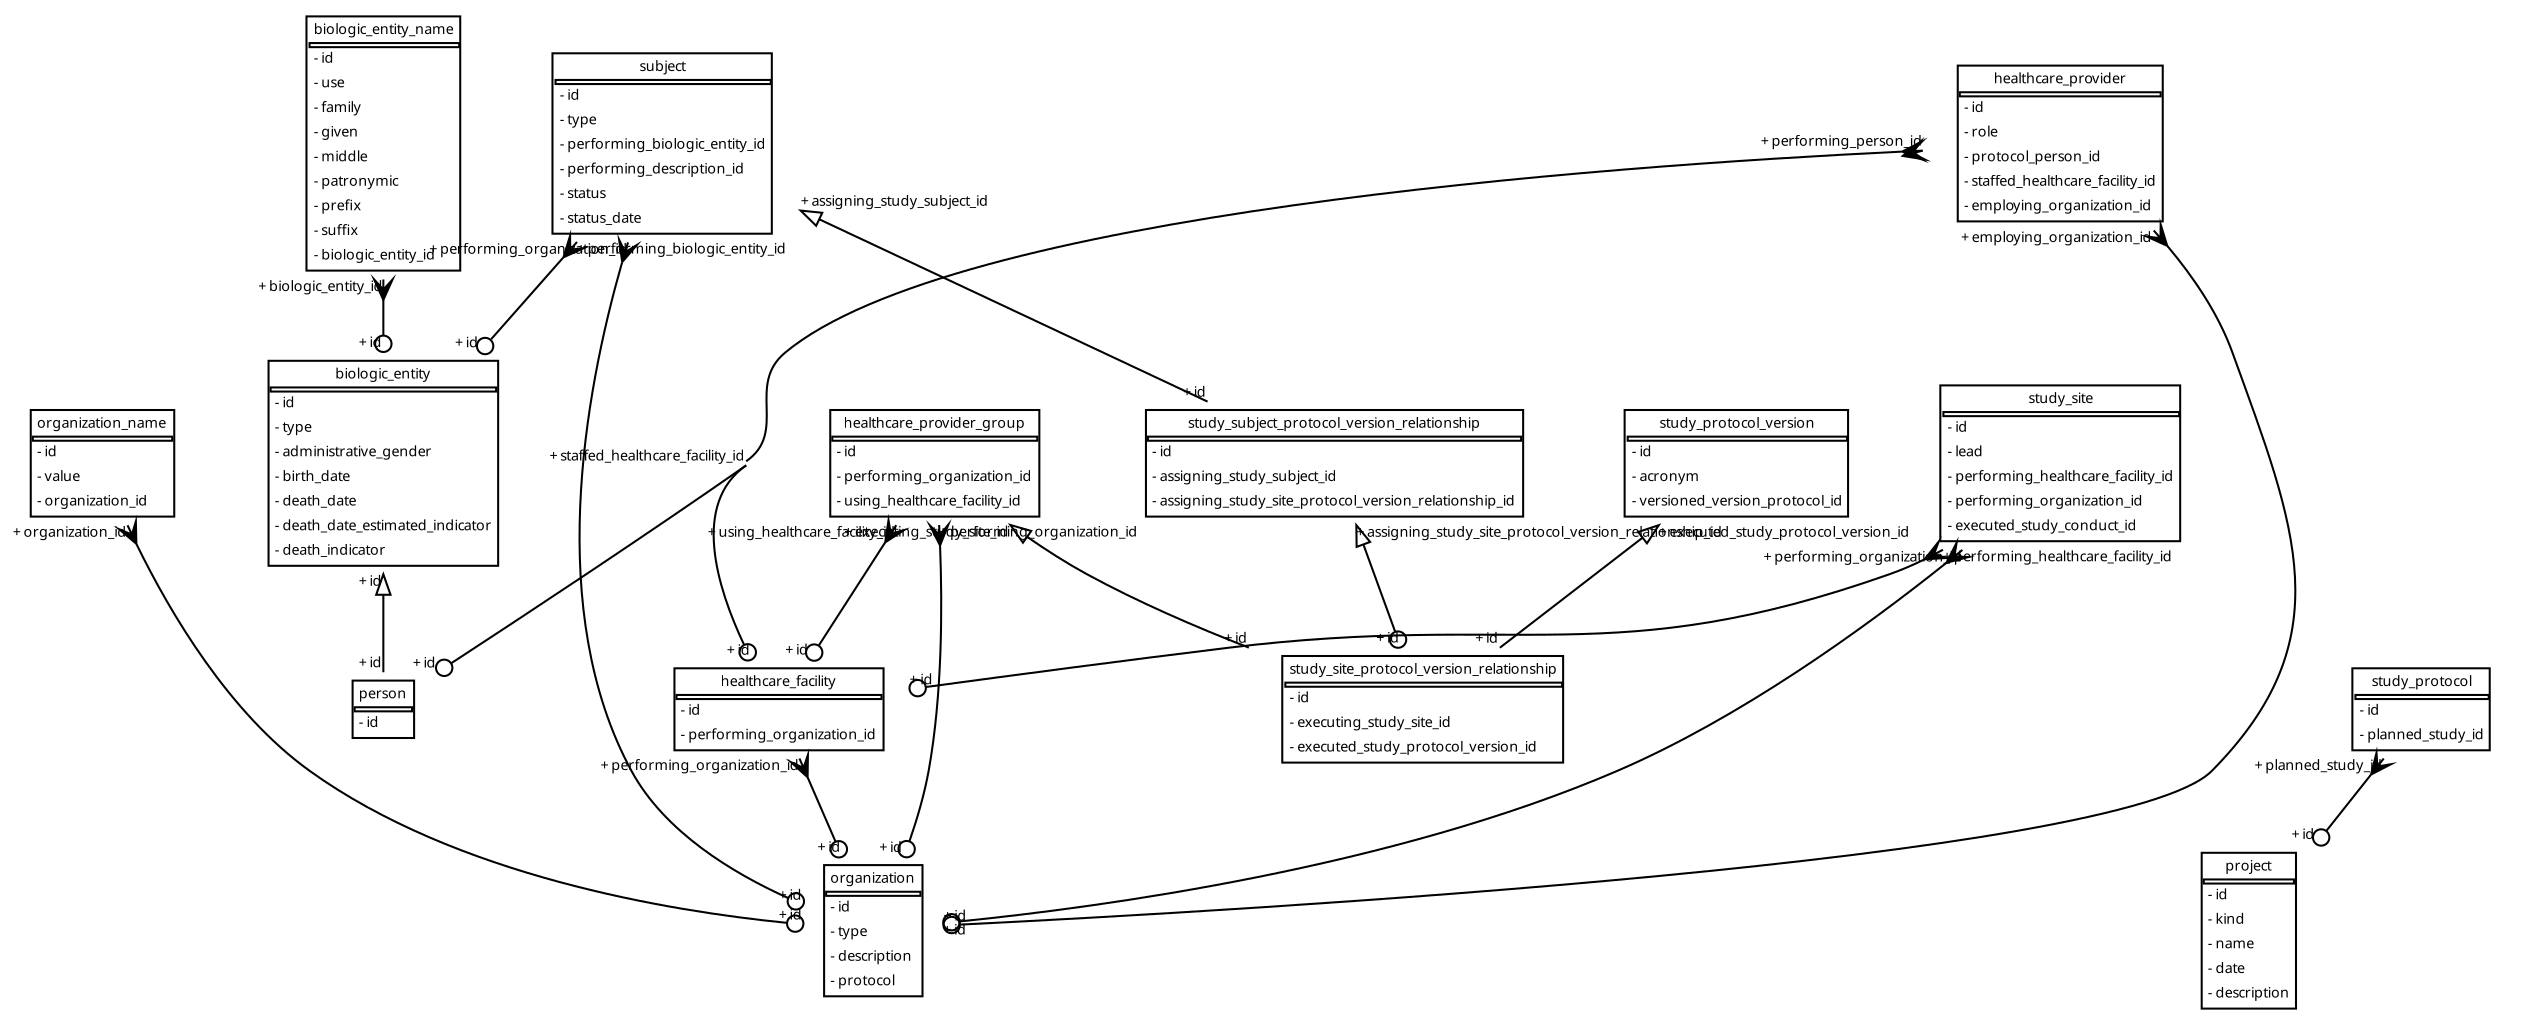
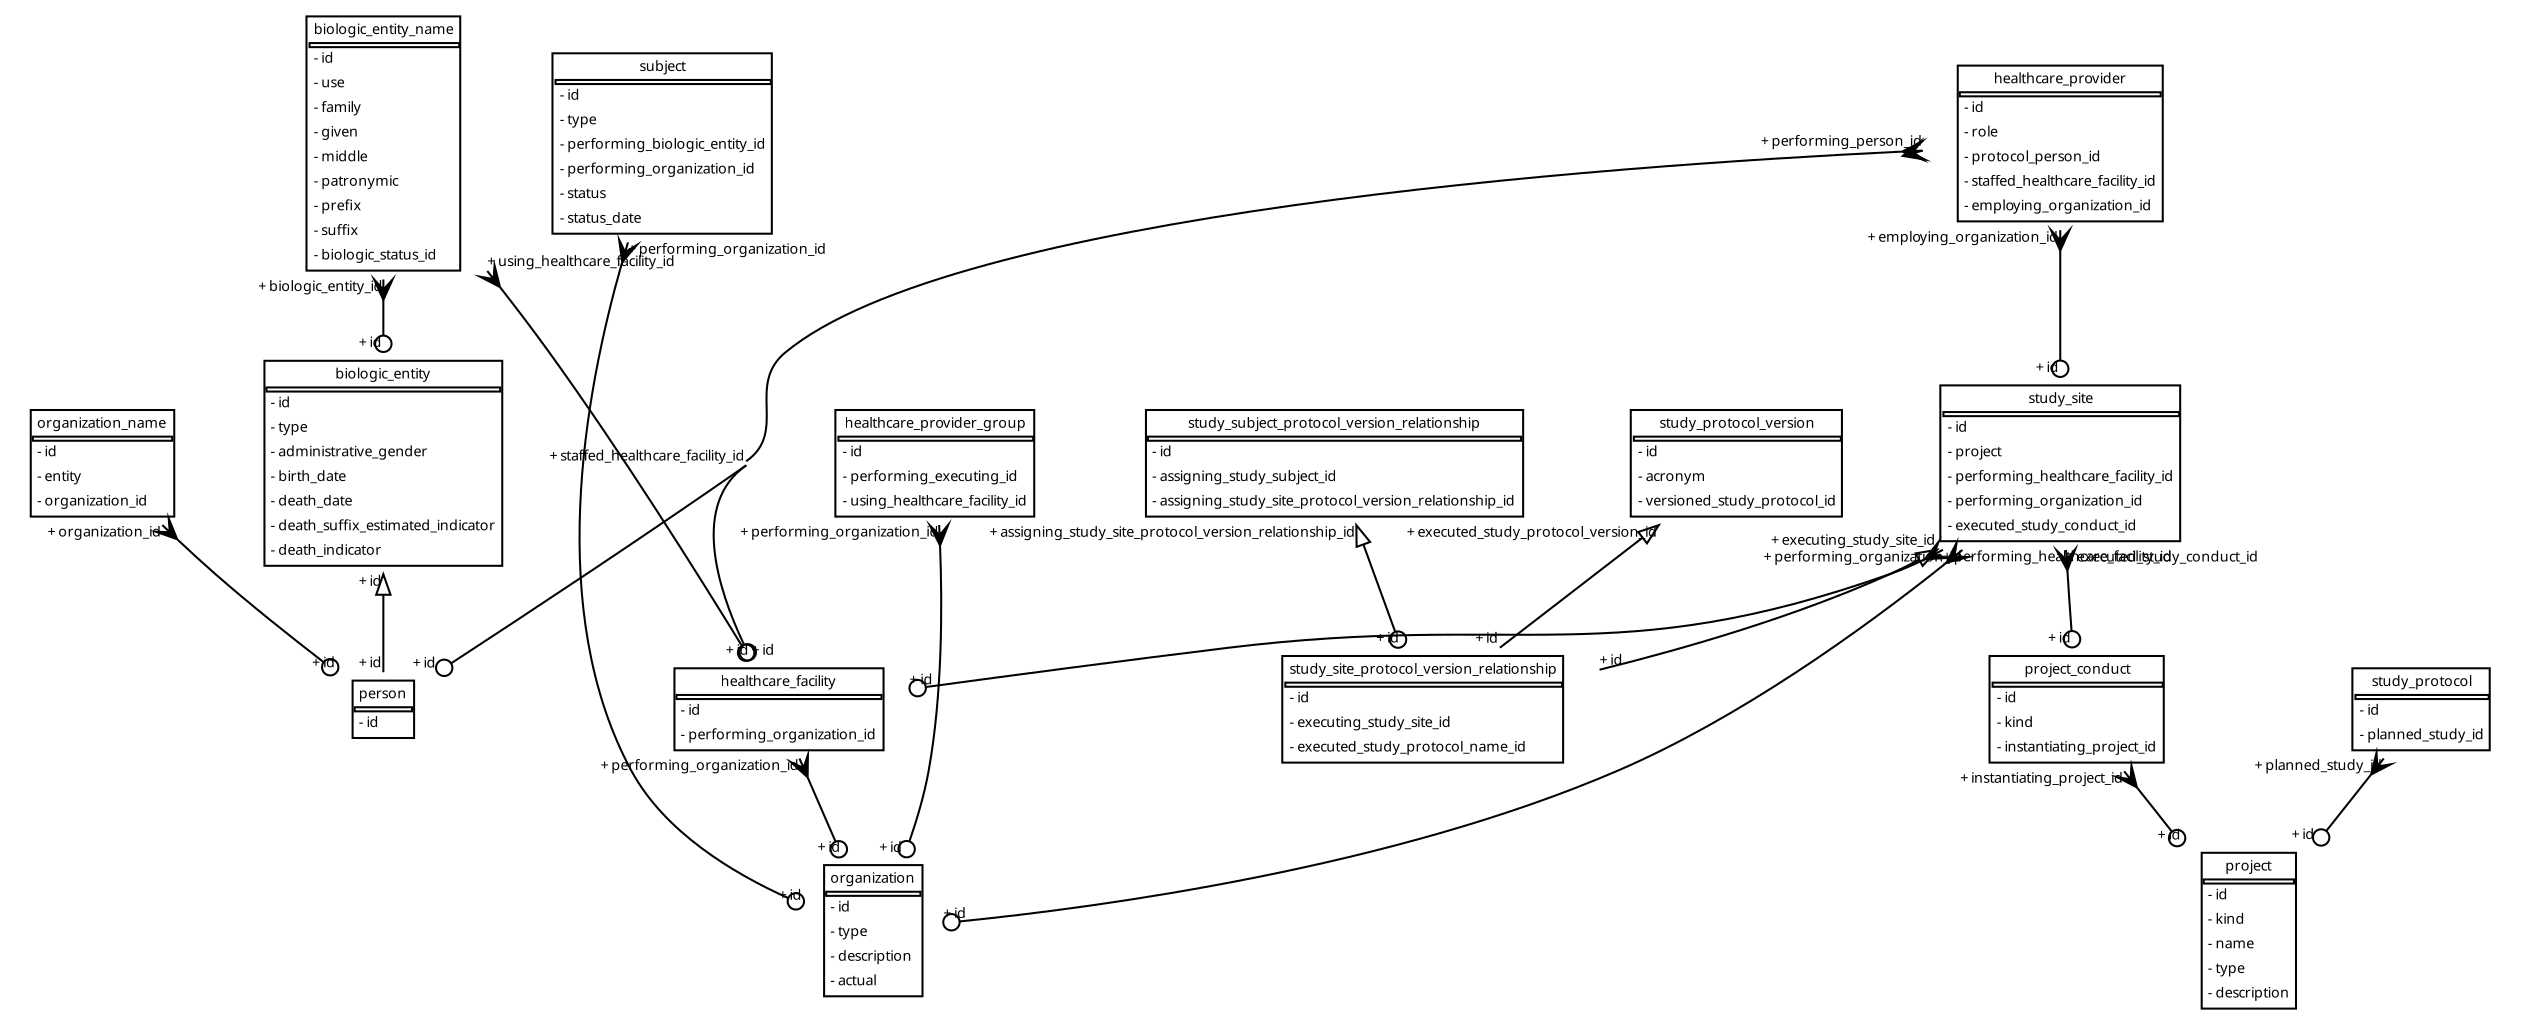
node "subject": text "- performing_description_id" -> "- performing_organization_id"
node "biologic_entity_name": text "- biologic_entity_id" -> "- biologic_status_id"
edge "subject" -- "biologic_entity": removed
edge "subject" -- "study_subject_protocol_version_relationship": removed
node "study_site": text "- lead" -> "- project"
node "organization_name": text "- value" -> "- entity"
node "healthcare_provider_group": text "- performing_organization_id" -> "- performing_executing_id"
node "study_protocol_version": text "- versioned_version_protocol_id" -> "- versioned_study_protocol_id"
node "biologic_entity": text "- death_date_estimated_indicator" -> "- death_suffix_estimated_indicator"
edge "healthcare_provider_group" -- "healthcare_facility": now "biologic_entity_name" -- "healthcare_facility"
edge "healthcare_provider_group" -- "study_site_protocol_version_relationship": now "study_site" -- "study_site_protocol_version_relationship"
node "project_conduct": added
node "study_site_protocol_version_relationship": text "- executed_study_protocol_version_id" -> "- executed_study_protocol_name_id"
edge "organization_name" -- "organization": now "organization_name" -- "person"
edge "healthcare_provider" -- "organization": now "healthcare_provider" -- "study_site"
node "project": text "- date" -> "- type"
node "organization": text "- protocol" -> "- actual"
